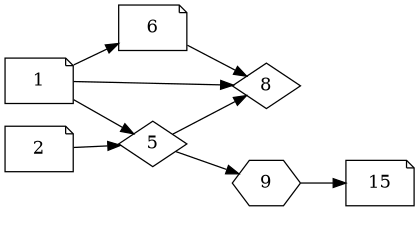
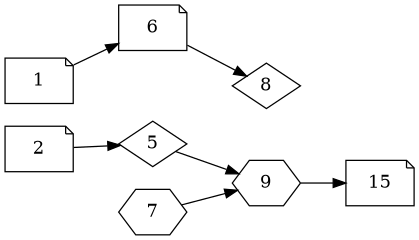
edge "1" -> "8": removed
edge "1" -> "5": removed
edge "5" -> "8": removed
node "7": added
